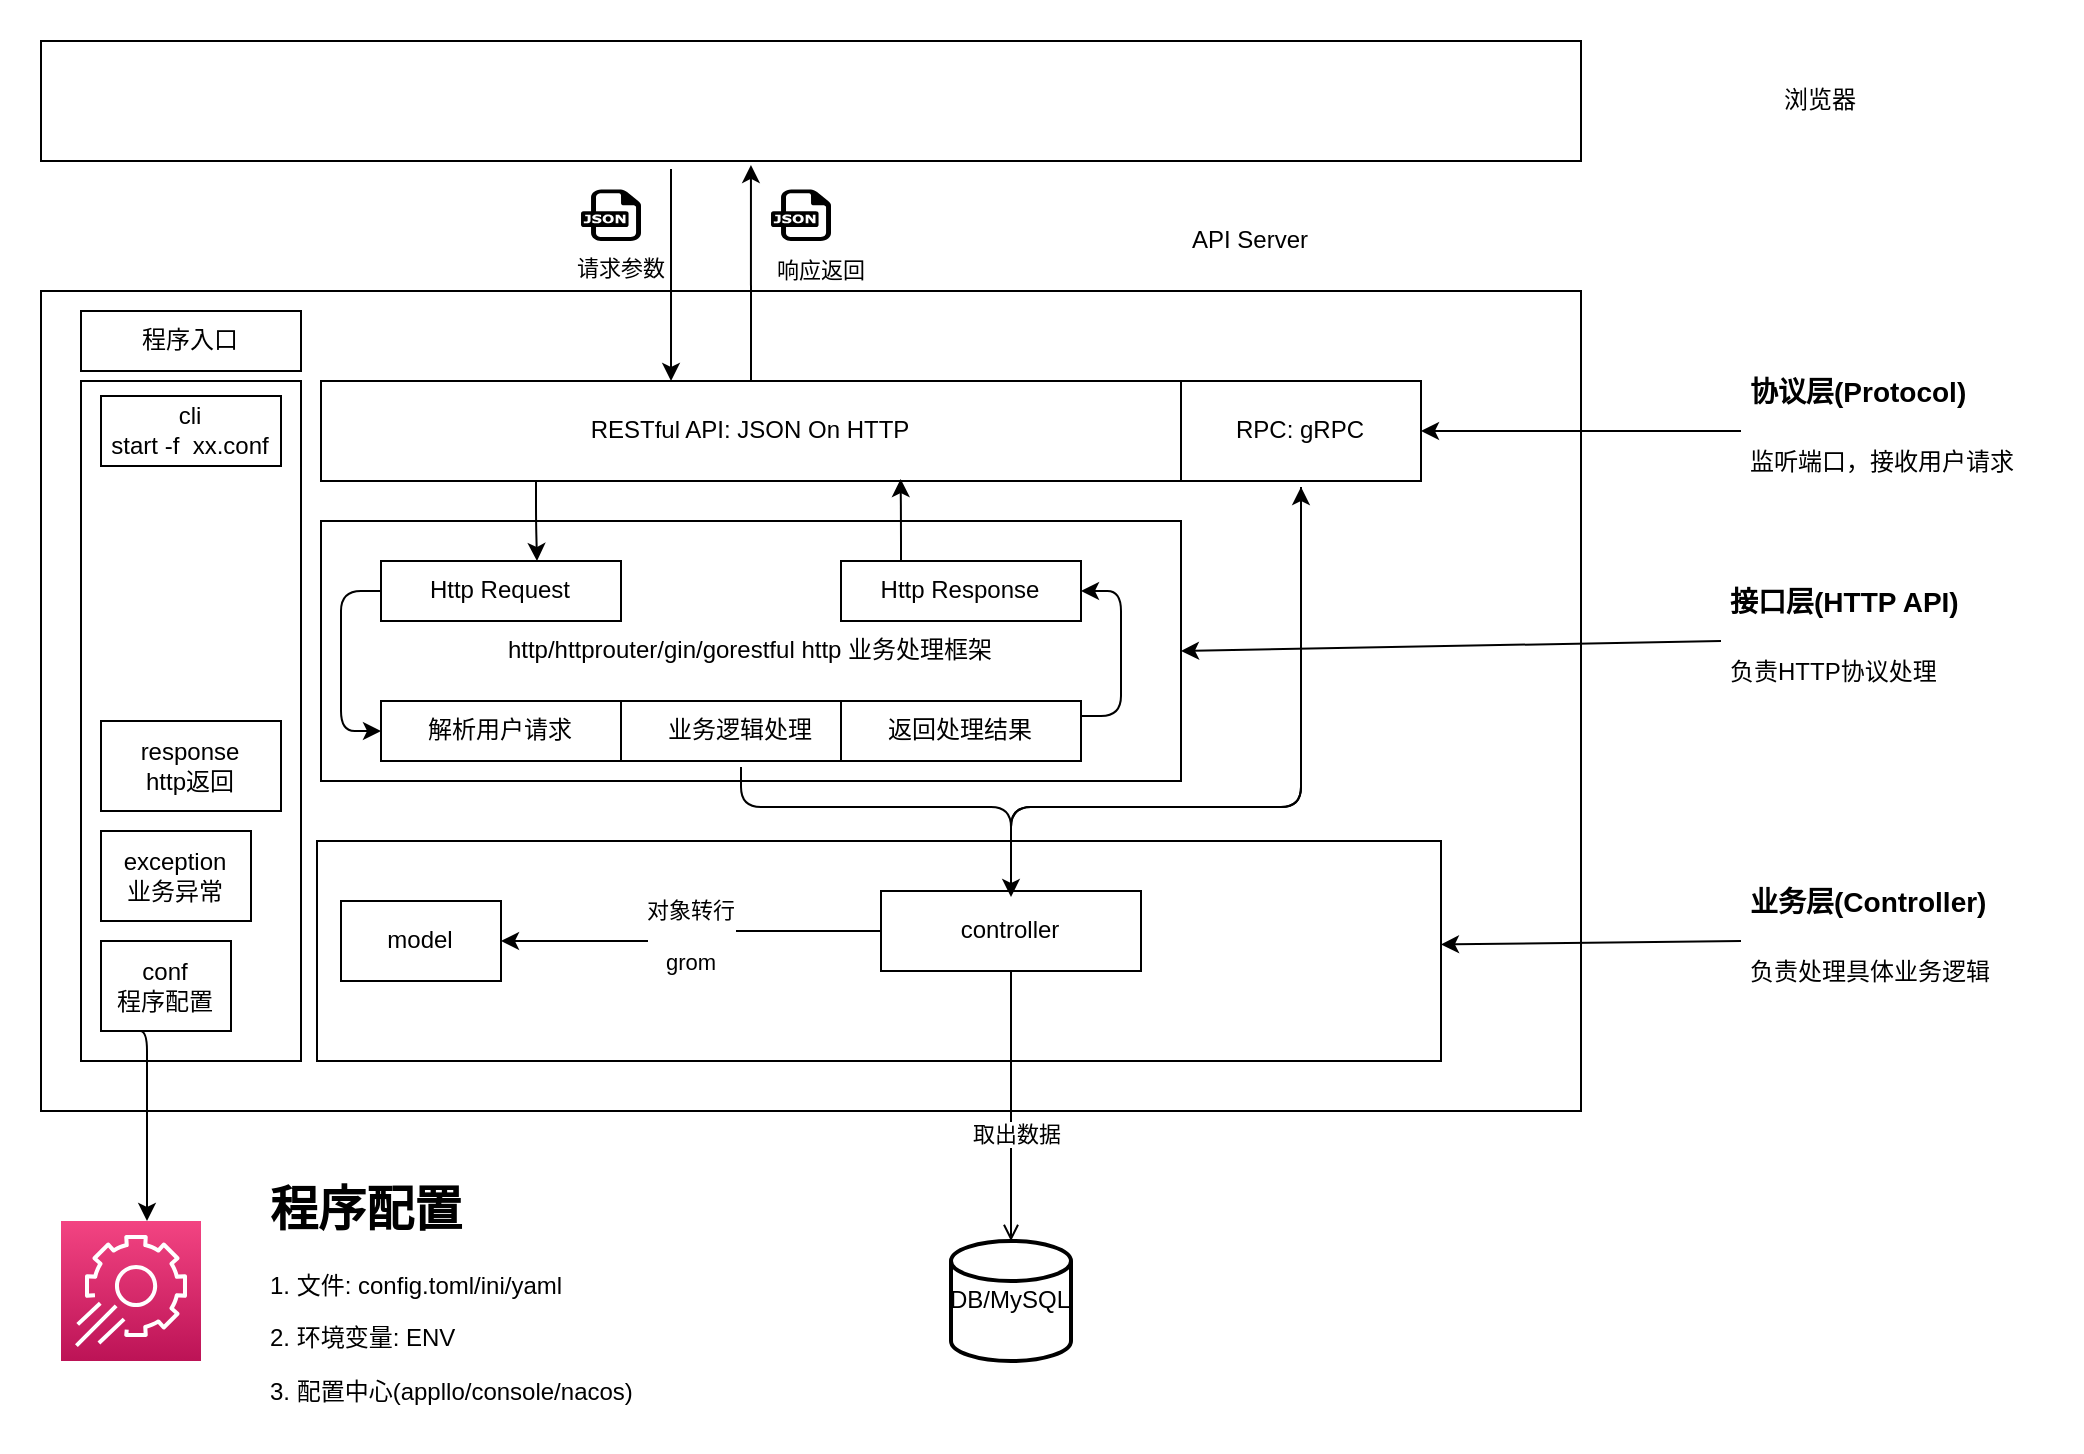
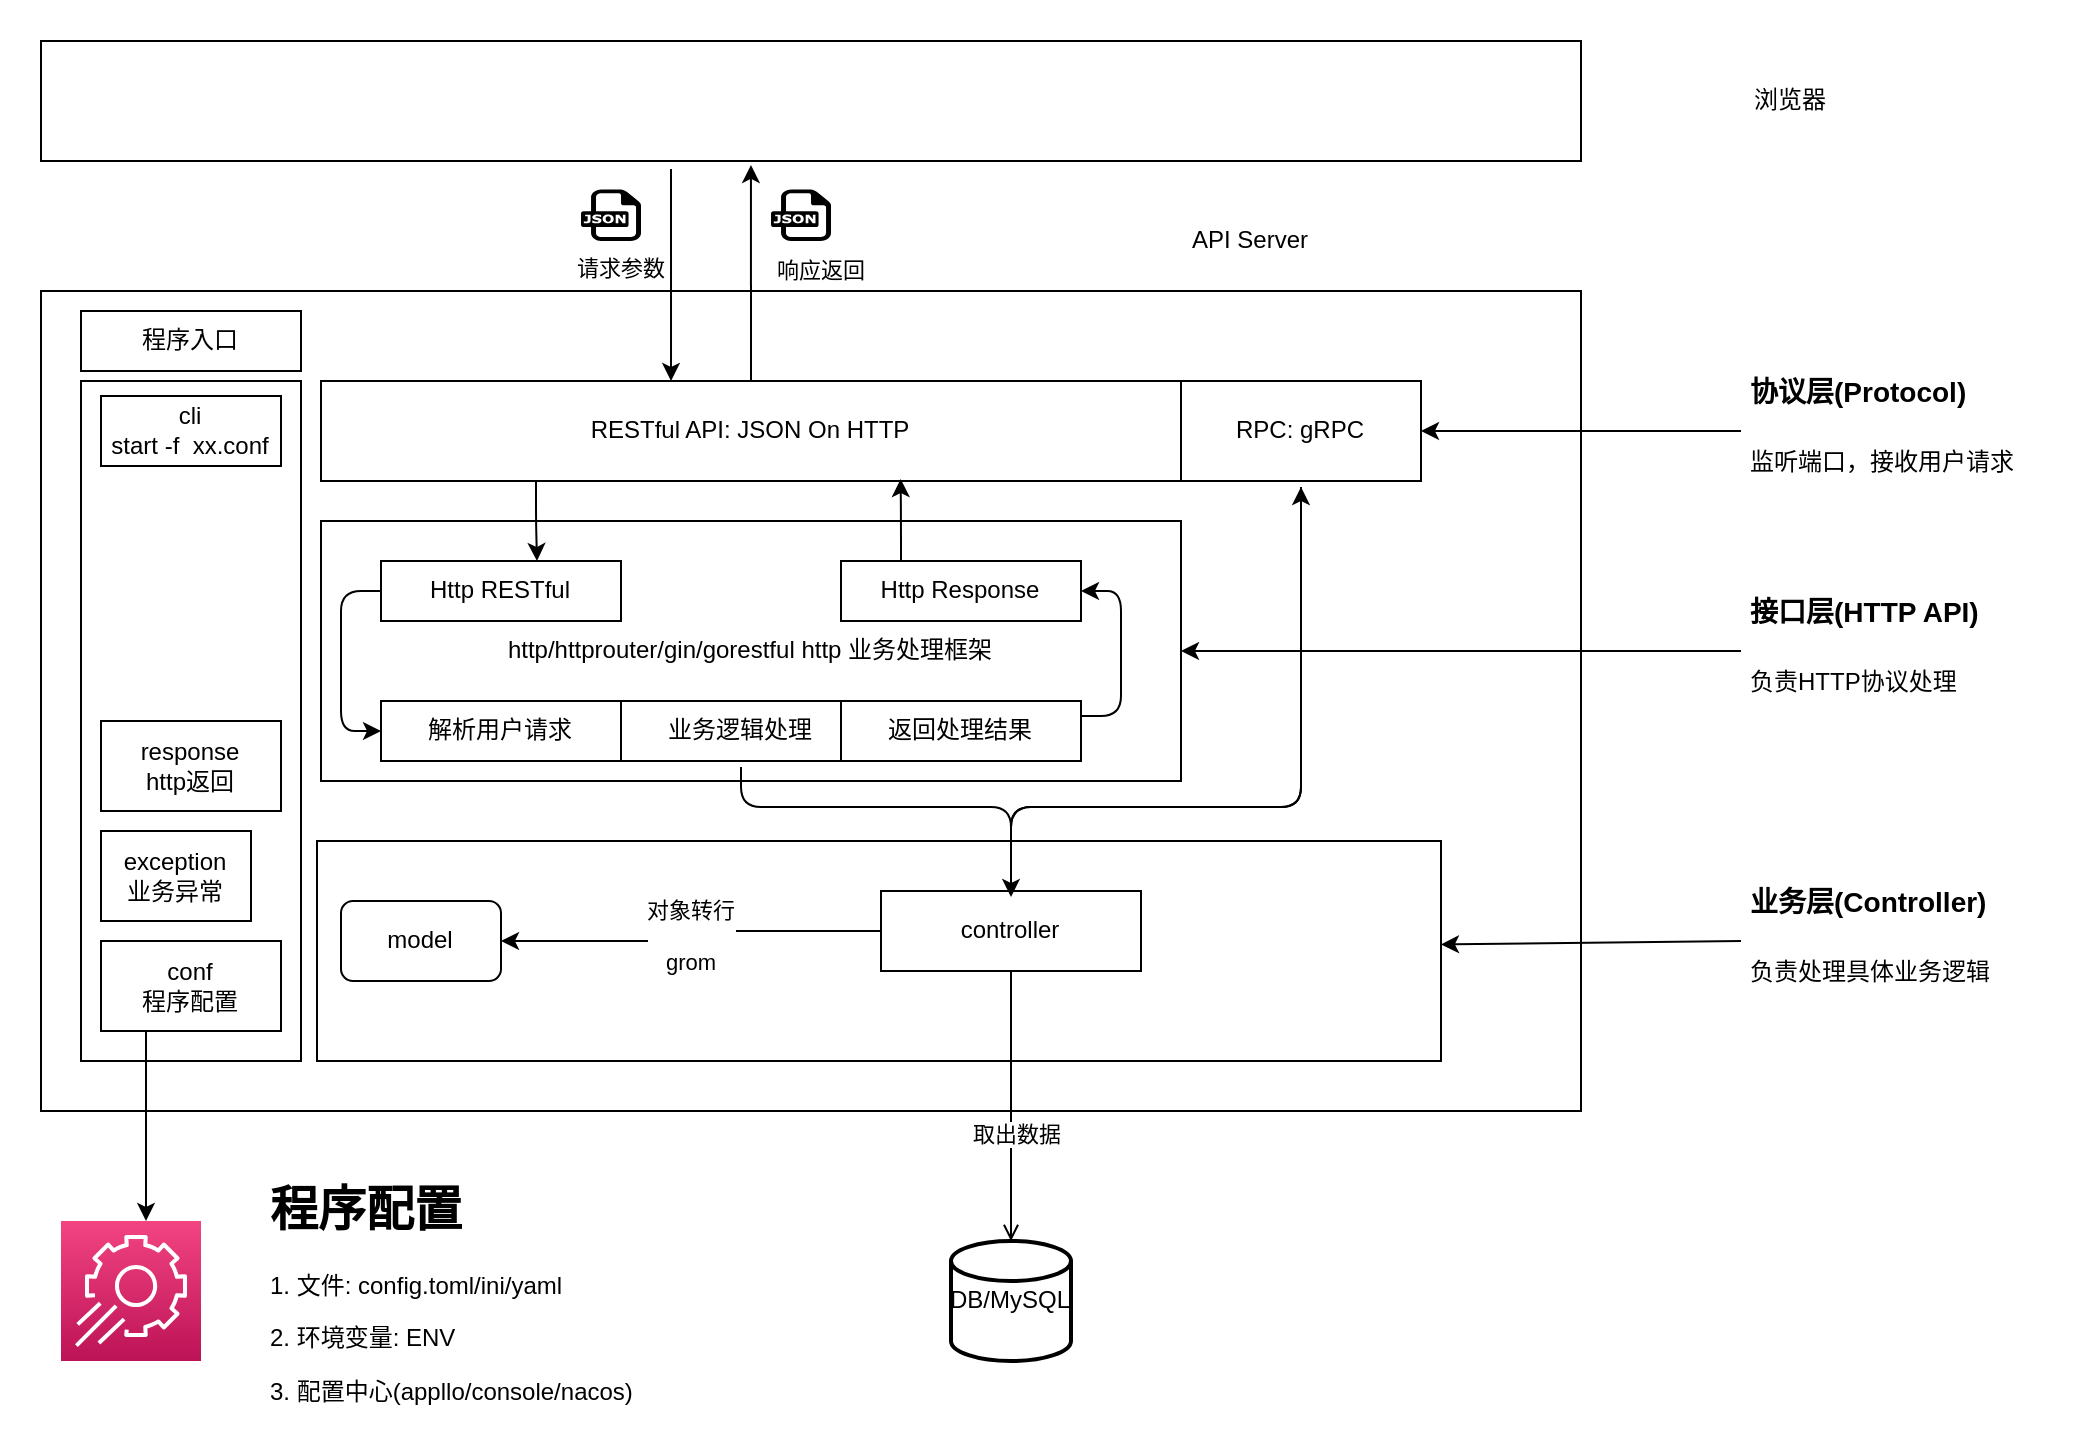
node "浏览器": moved (1821, 101) -> (1791, 101)
node "Http Request": label "Http Request" -> "Http RESTful"
node "接口层(HTTP API)负责HTTP协议处理": moved (1871, 641) -> (1891, 651)
node "model": shape rectangle -> rounded rectangle
node "conf 程序配置": size 130x90 -> 180x90
